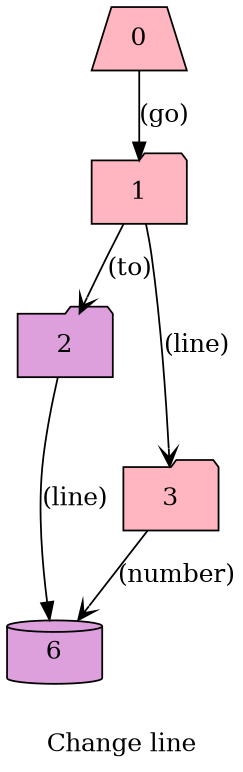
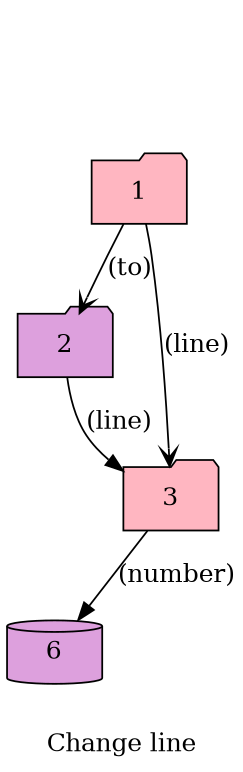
node "0": removed
edge "2" -> "6": now "2" -> "3"
edge "3" -> "6": arrowhead vee -> normal
